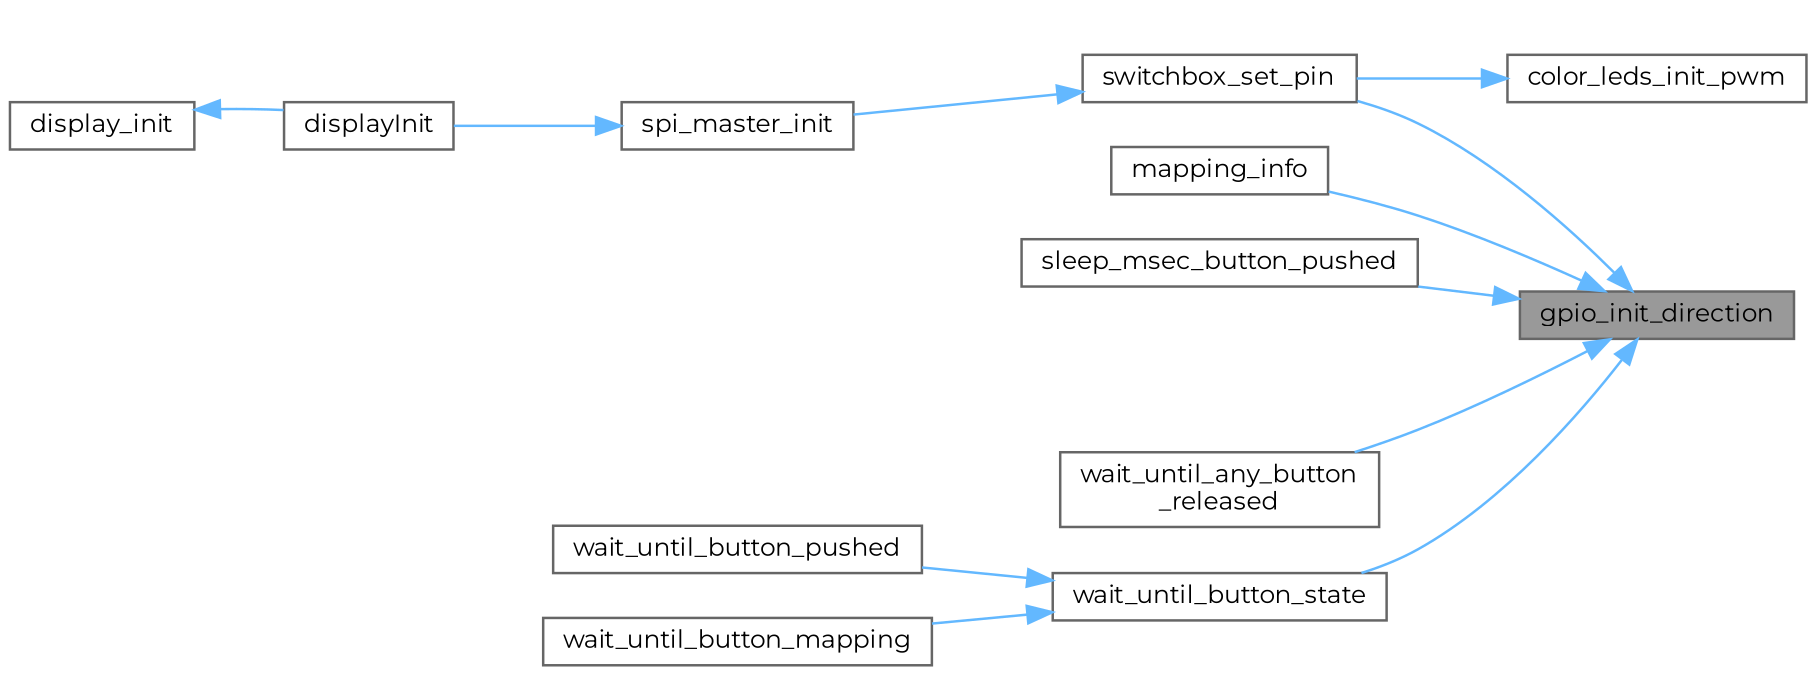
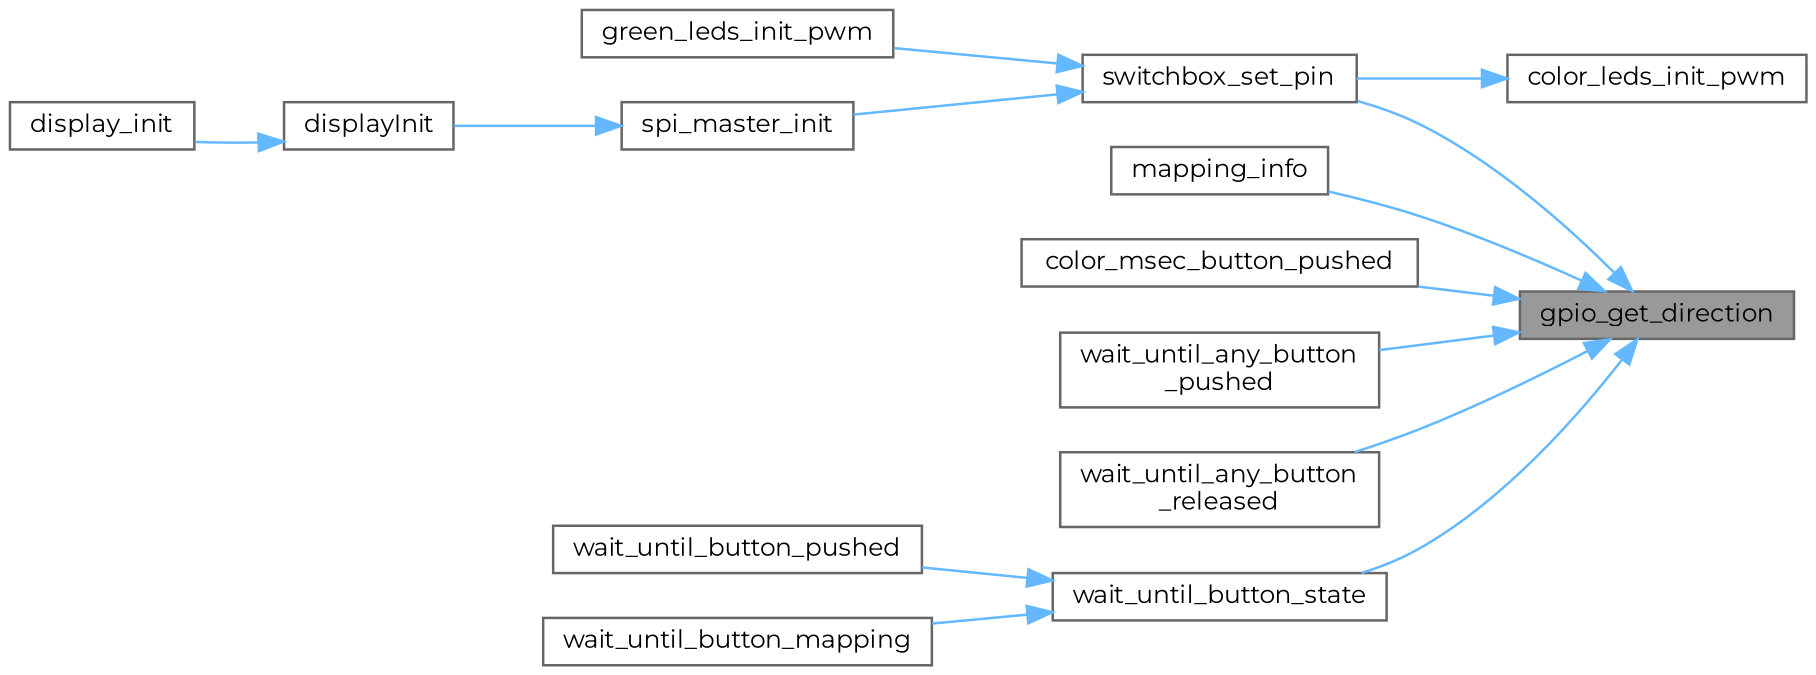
node "green_leds_init_pwm": added
edge "displayInit" -> "display_init": reversed
node "sleep_msec_button_pushed": label "sleep_msec_button_pushed" -> "color_msec_button_pushed"
node "gpio_init_direction": label "gpio_init_direction" -> "gpio_get_direction"
node "wait_until_any_button _pushed": added
